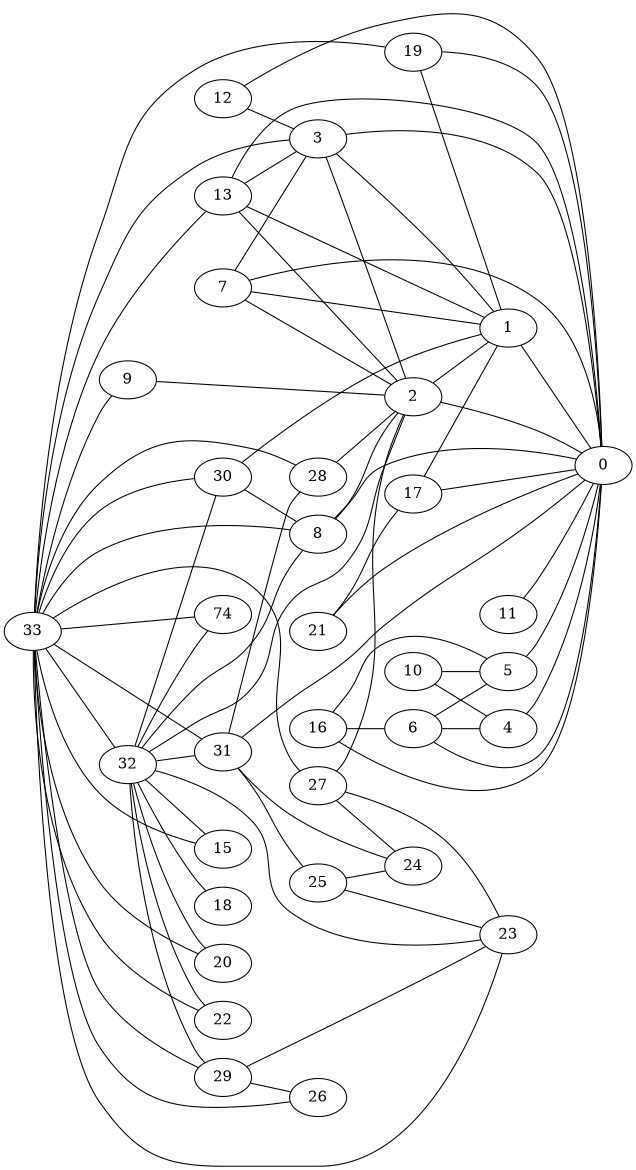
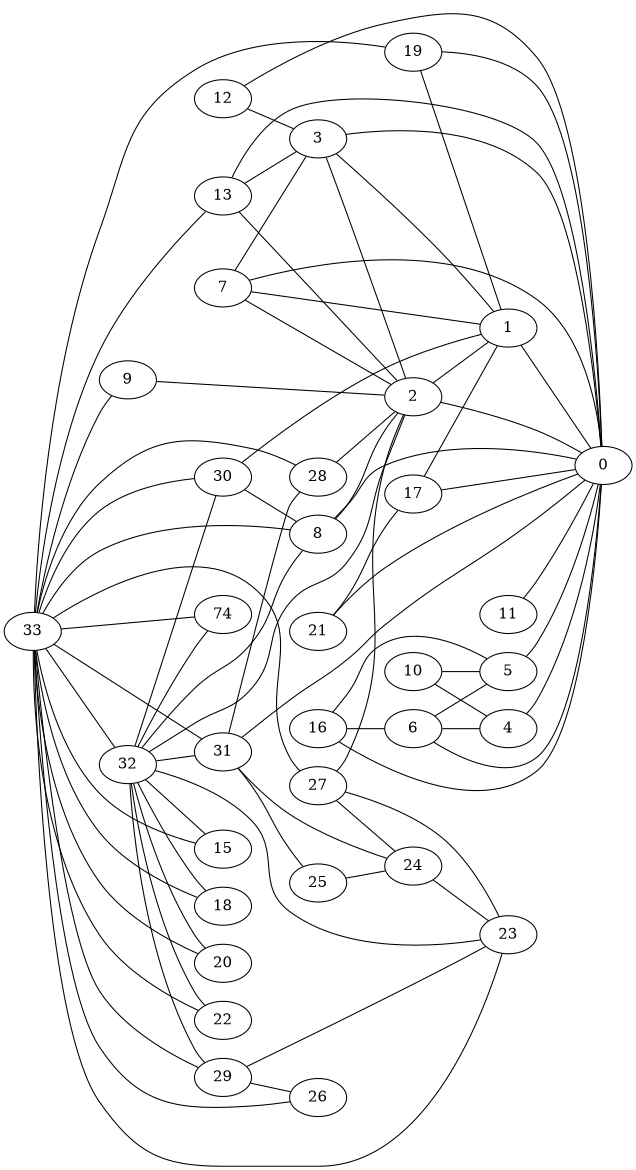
edge "13" -- "1": removed
edge "3" -- "33": now "18" -- "33"
edge "25" -- "23": now "24" -- "23"
